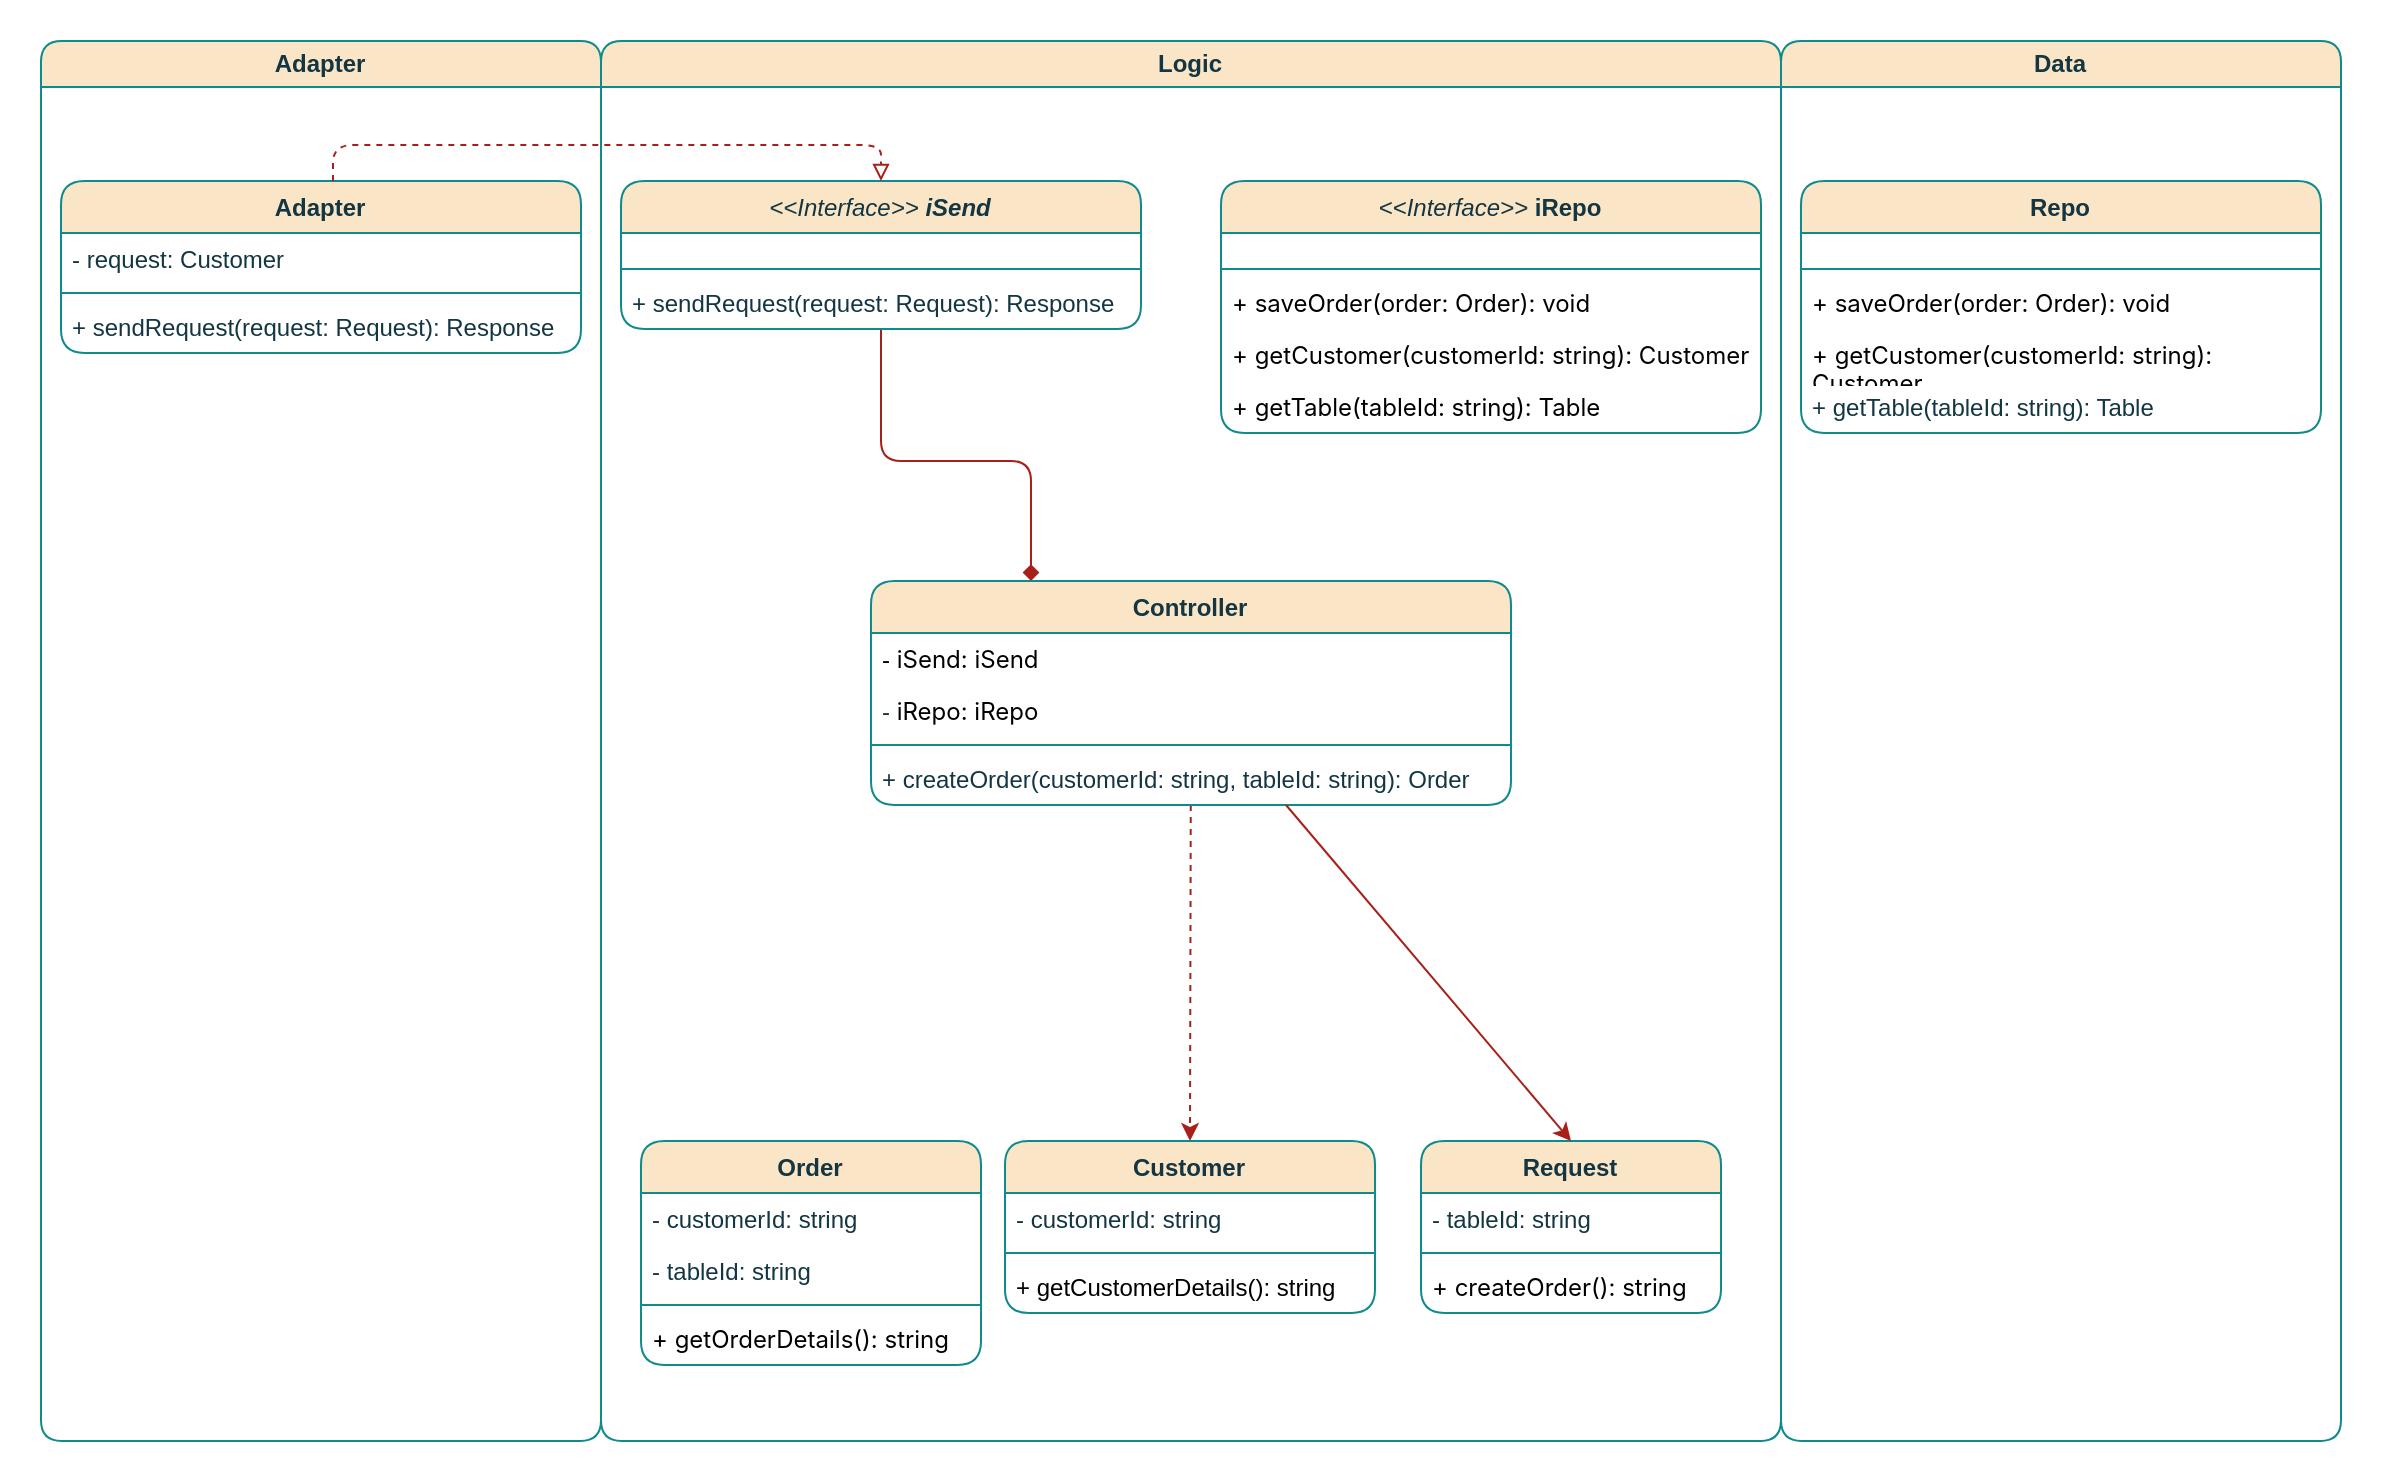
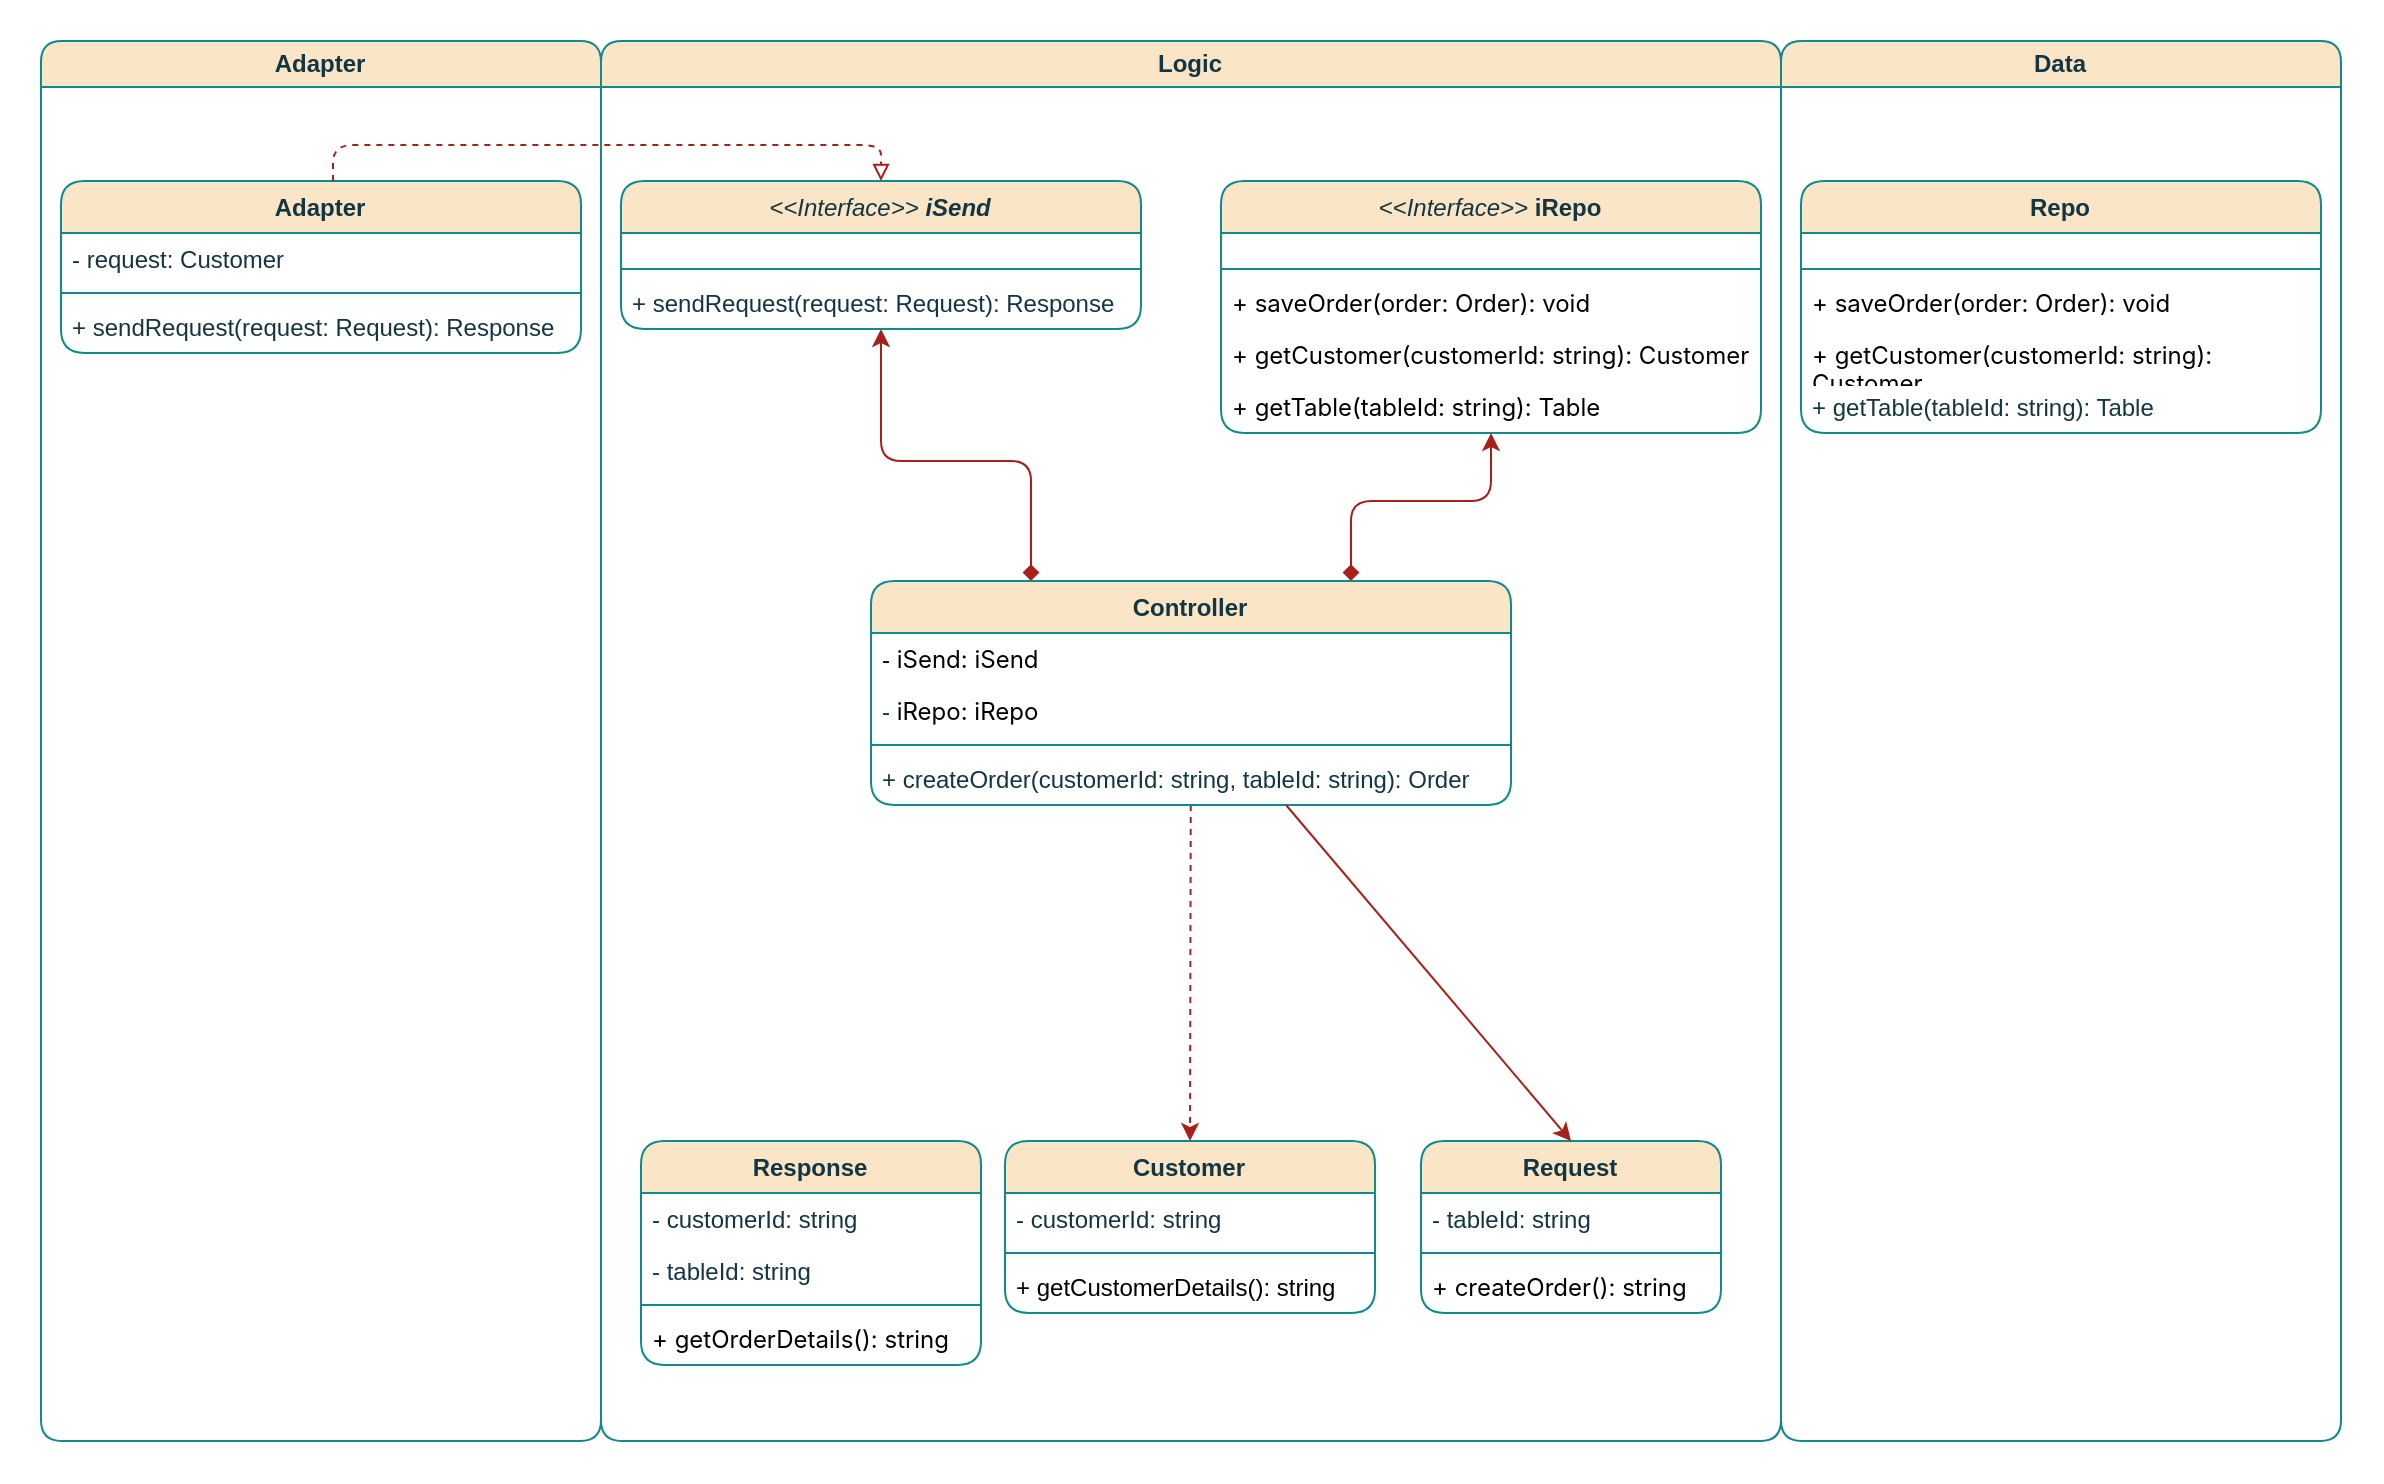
edge "<<Interface>> iSend" -> "Controller": arrowhead none -> classic
edge "<<Interface>> iRepo" -- "Controller": added
node "Order": label "Order" -> "Response"
